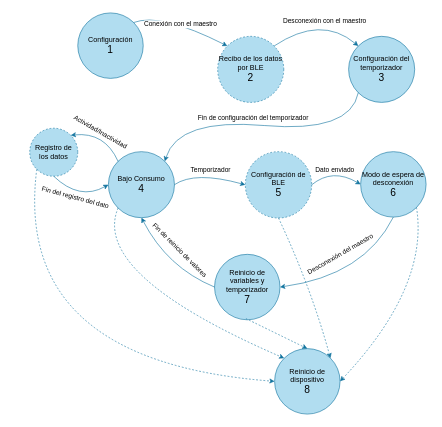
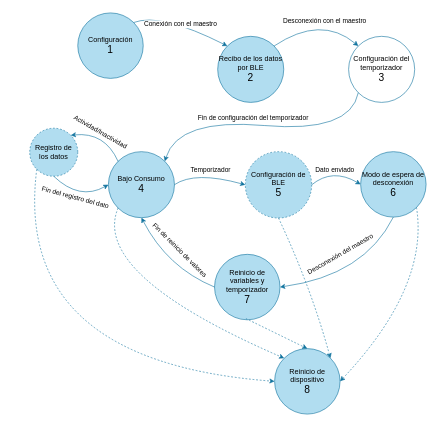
node "Recibo de los datos por BLE 2": style dashed -> solid
node "Configuración del temporizador 3": fillcolor #b1ddf0 -> #ffffff
